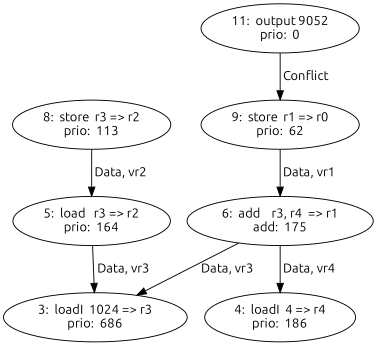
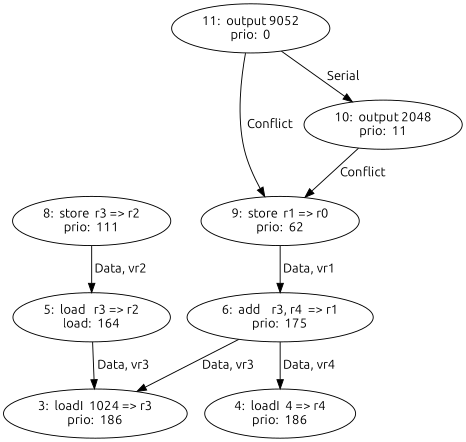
node "8:  store  r3 => r2 prio:  113": label "8:  store  r3 => r2 prio:  113" -> "8:  store  r3 => r2 prio:  111"
node "10:  output 2048 prio:  11": added
node "5:  load   r3 => r2 prio:  164": label "5:  load   r3 => r2 prio:  164" -> "5:  load   r3 => r2 load:  164"
node "6:  add    r3, r4  => r1 add:  175": label "6:  add    r3, r4  => r1 add:  175" -> "6:  add    r3, r4  => r1 prio:  175"
node "3:  loadI  1024 => r3 prio:  686": label "3:  loadI  1024 => r3 prio:  686" -> "3:  loadI  1024 => r3 prio:  186"
